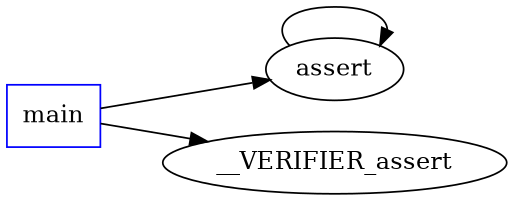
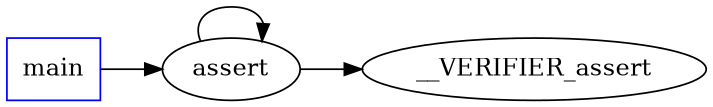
edge "main" -> "__VERIFIER_assert": now "assert" -> "__VERIFIER_assert"
